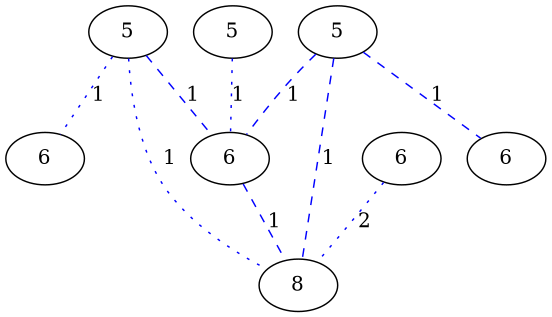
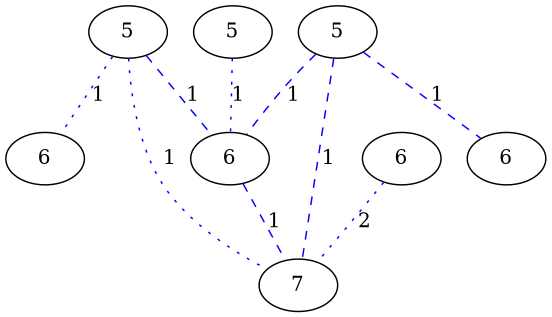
node "8": label "8" -> "7"
